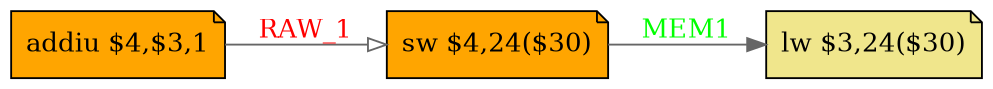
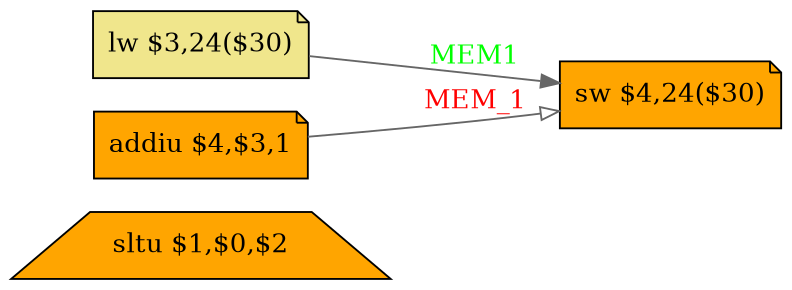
edge "addiu $4,$3,1" -> "sw $4,24($30)": label "RAW_1" -> "MEM_1"
edge "sw $4,24($30)" -> "lw $3,24($30)": reversed
node "sltu $1,$0,$2": added
